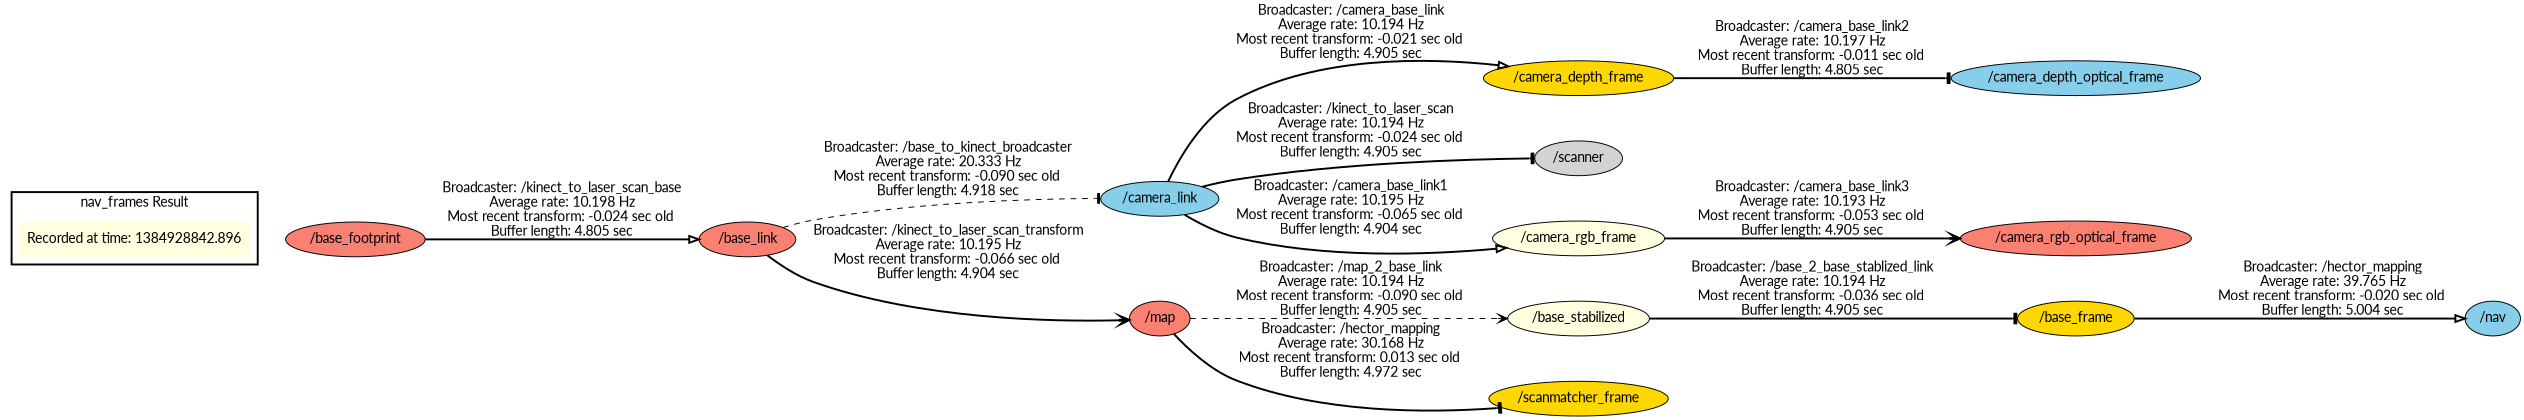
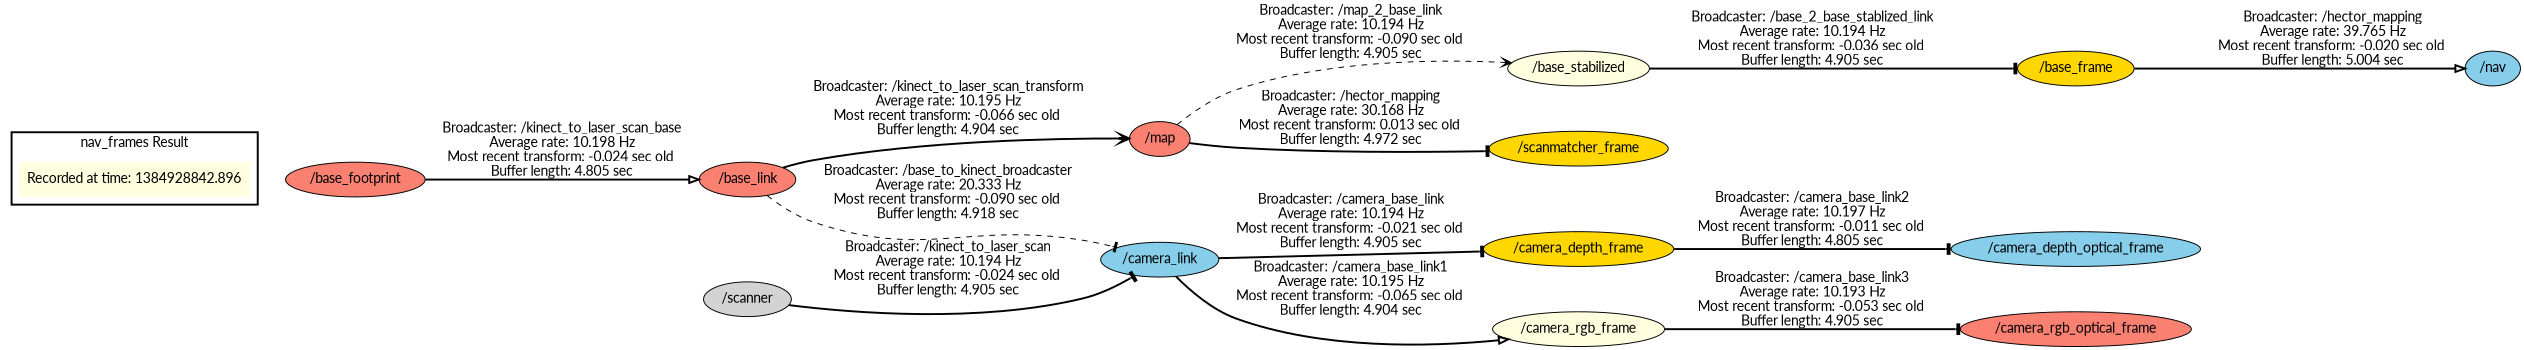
edge "/camera_link" -> "/camera_depth_frame": arrowhead onormal -> tee
edge "/camera_link" -> "/scanner": reversed
edge "/camera_rgb_frame" -> "/camera_rgb_optical_frame": arrowhead vee -> tee
